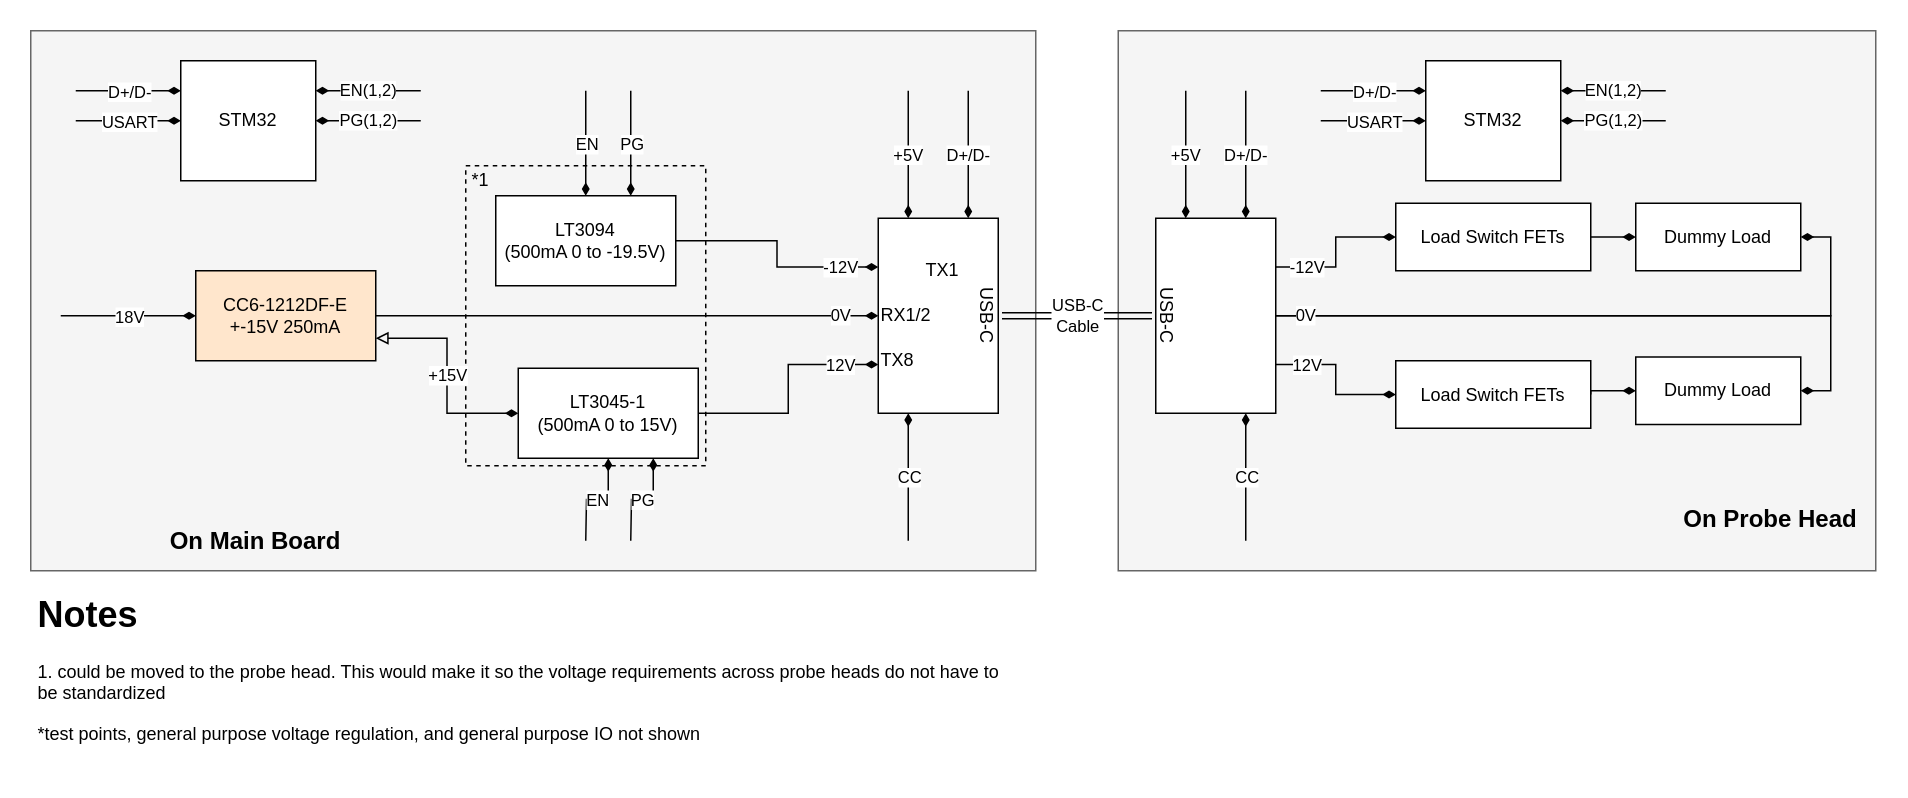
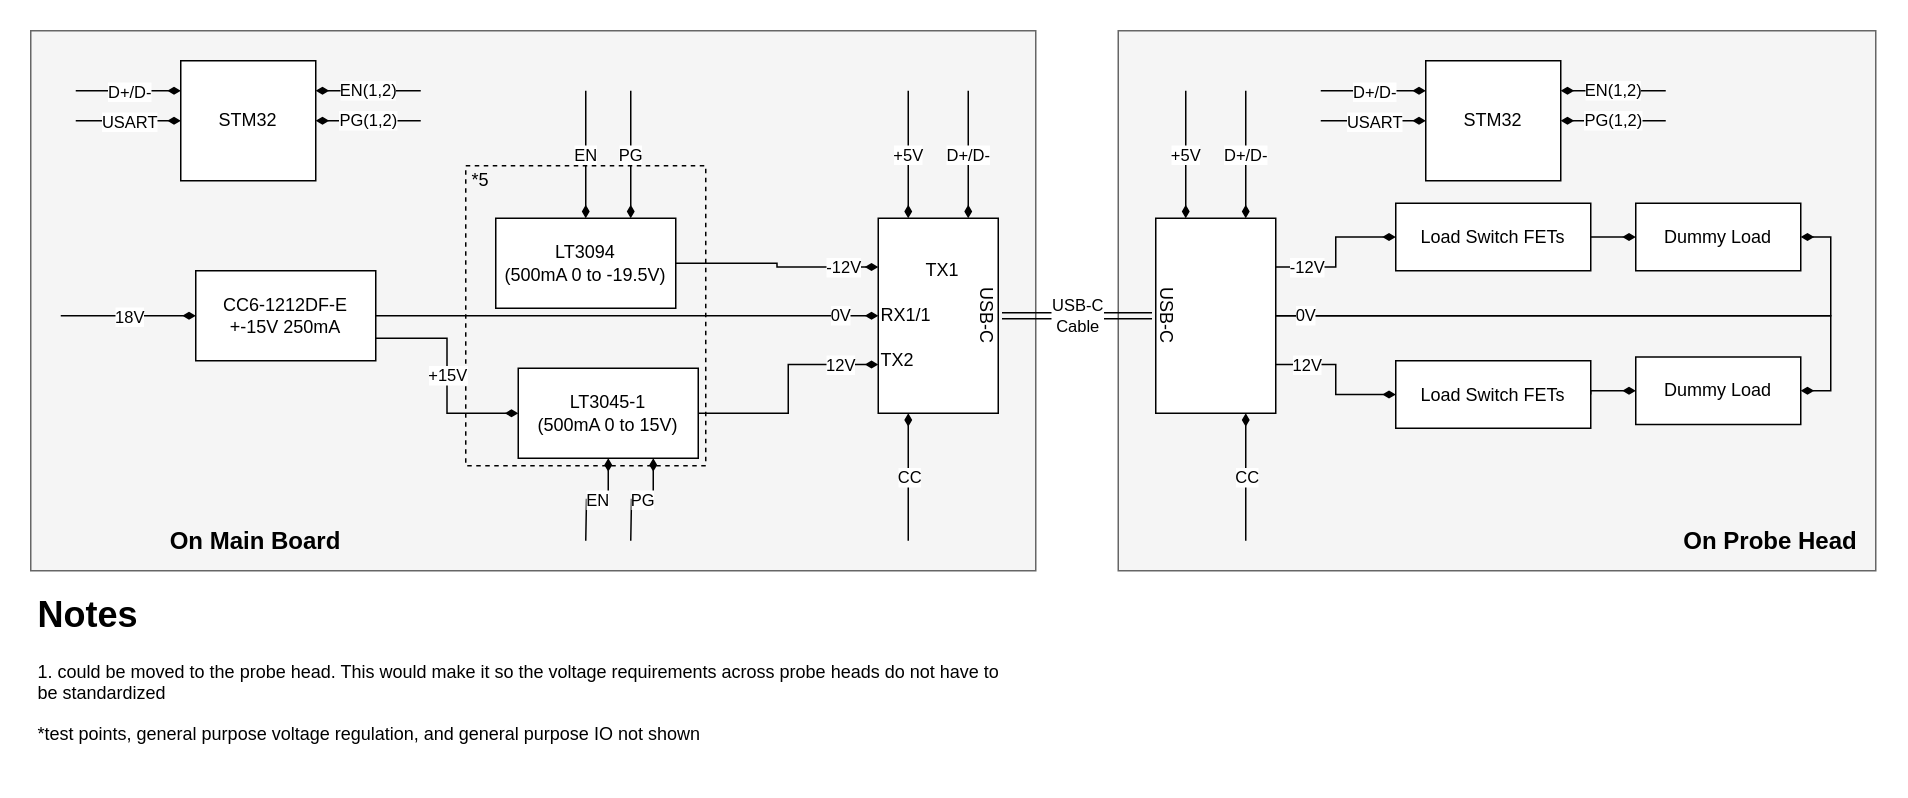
node "*1": label "*1" -> "*5"
node "LT3094 (500mA 0 to -19.5V)": moved (586, 241) -> (586, 263)
node "CC6-1212DF-E +-15V 250mA": fillcolor #ffe6cc -> #ffffff
node "RX1/2": label "RX1/2" -> "RX1/1"
edge "CC6-1212DF-E +-15V 250mA" -- "LT3045-1 (500mA 0 to 15V)": arrowhead block -> none
node "TX8": label "TX8" -> "TX2"
node "On Probe Head": moved (1771, 518) -> (1771, 541)
